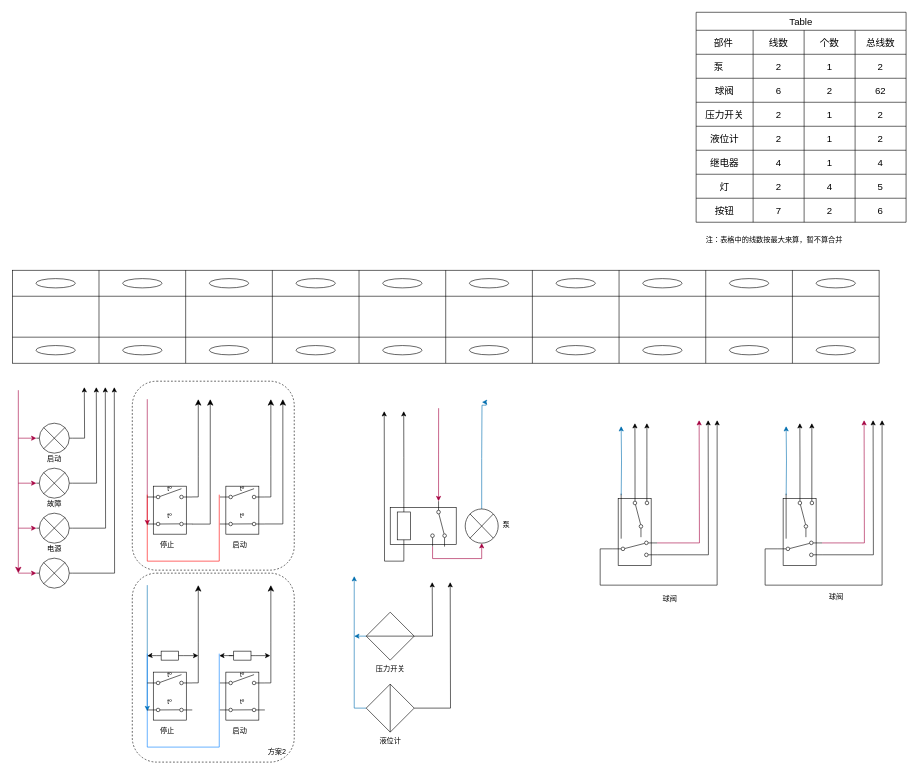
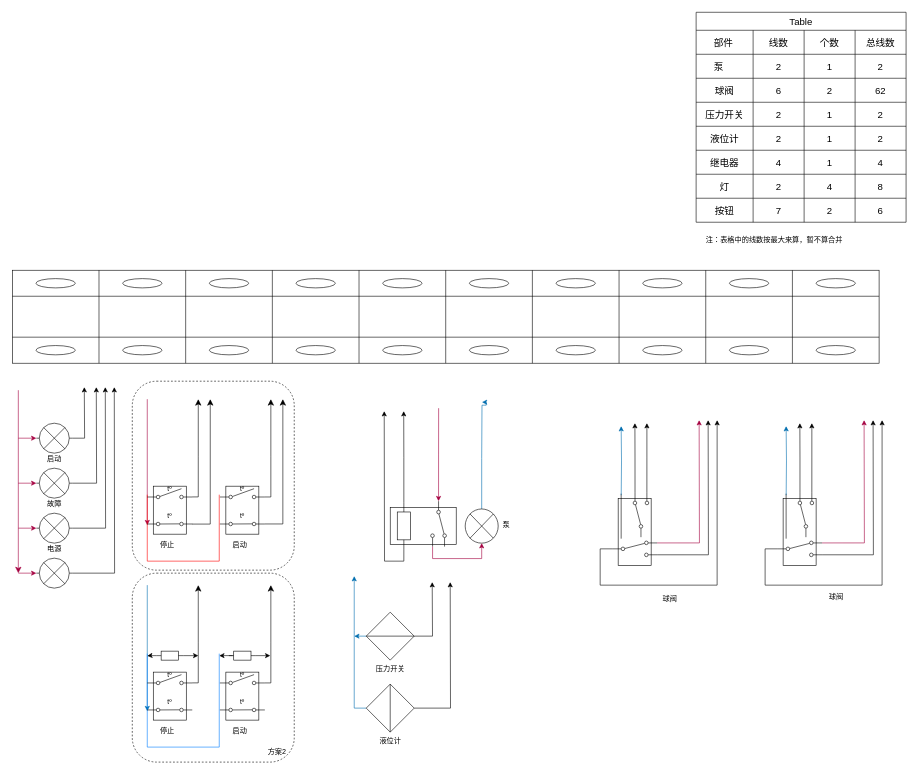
node "5": label "5" -> "8"
